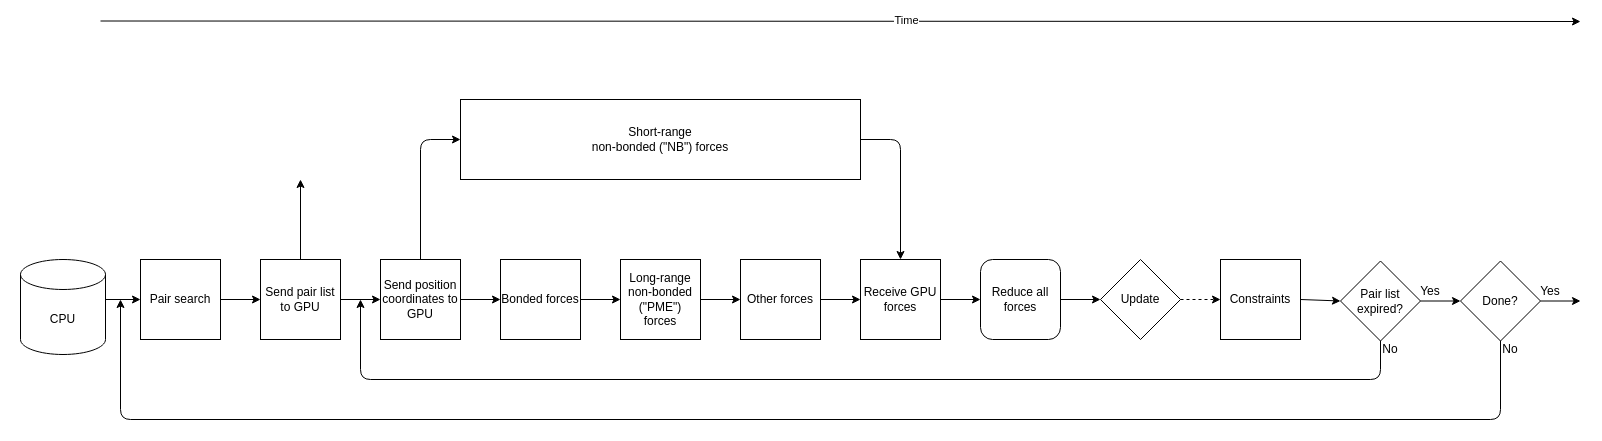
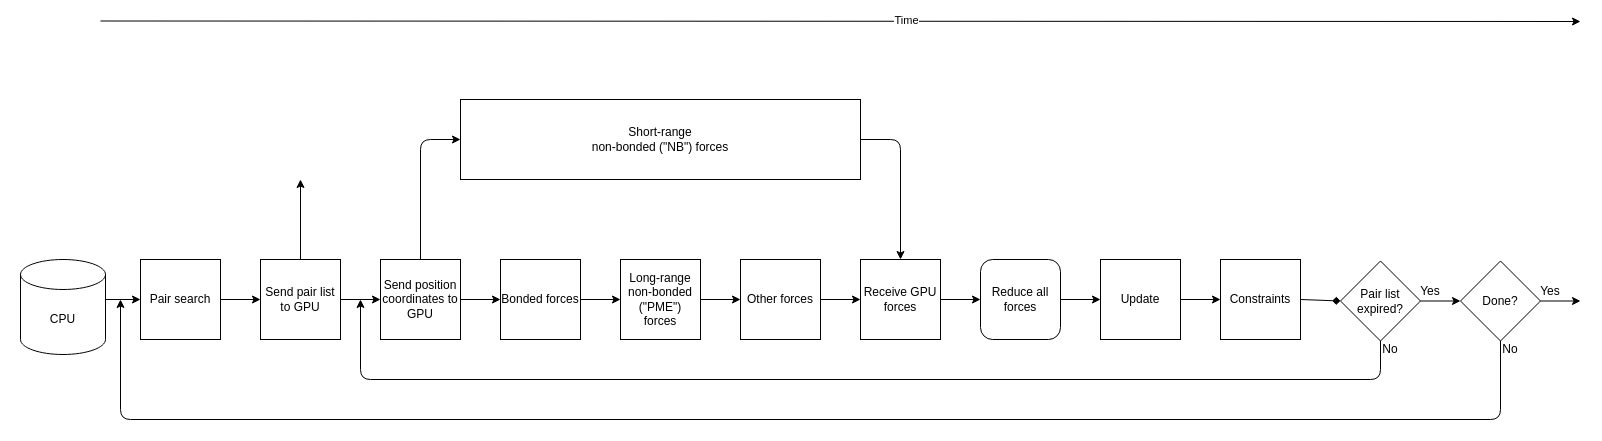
node "Update": shape diamond -> rectangle
edge "Update" -> "Constraints": style dashed -> solid
edge "Constraints" -> "Pair list expired?": arrowhead classic -> diamond
